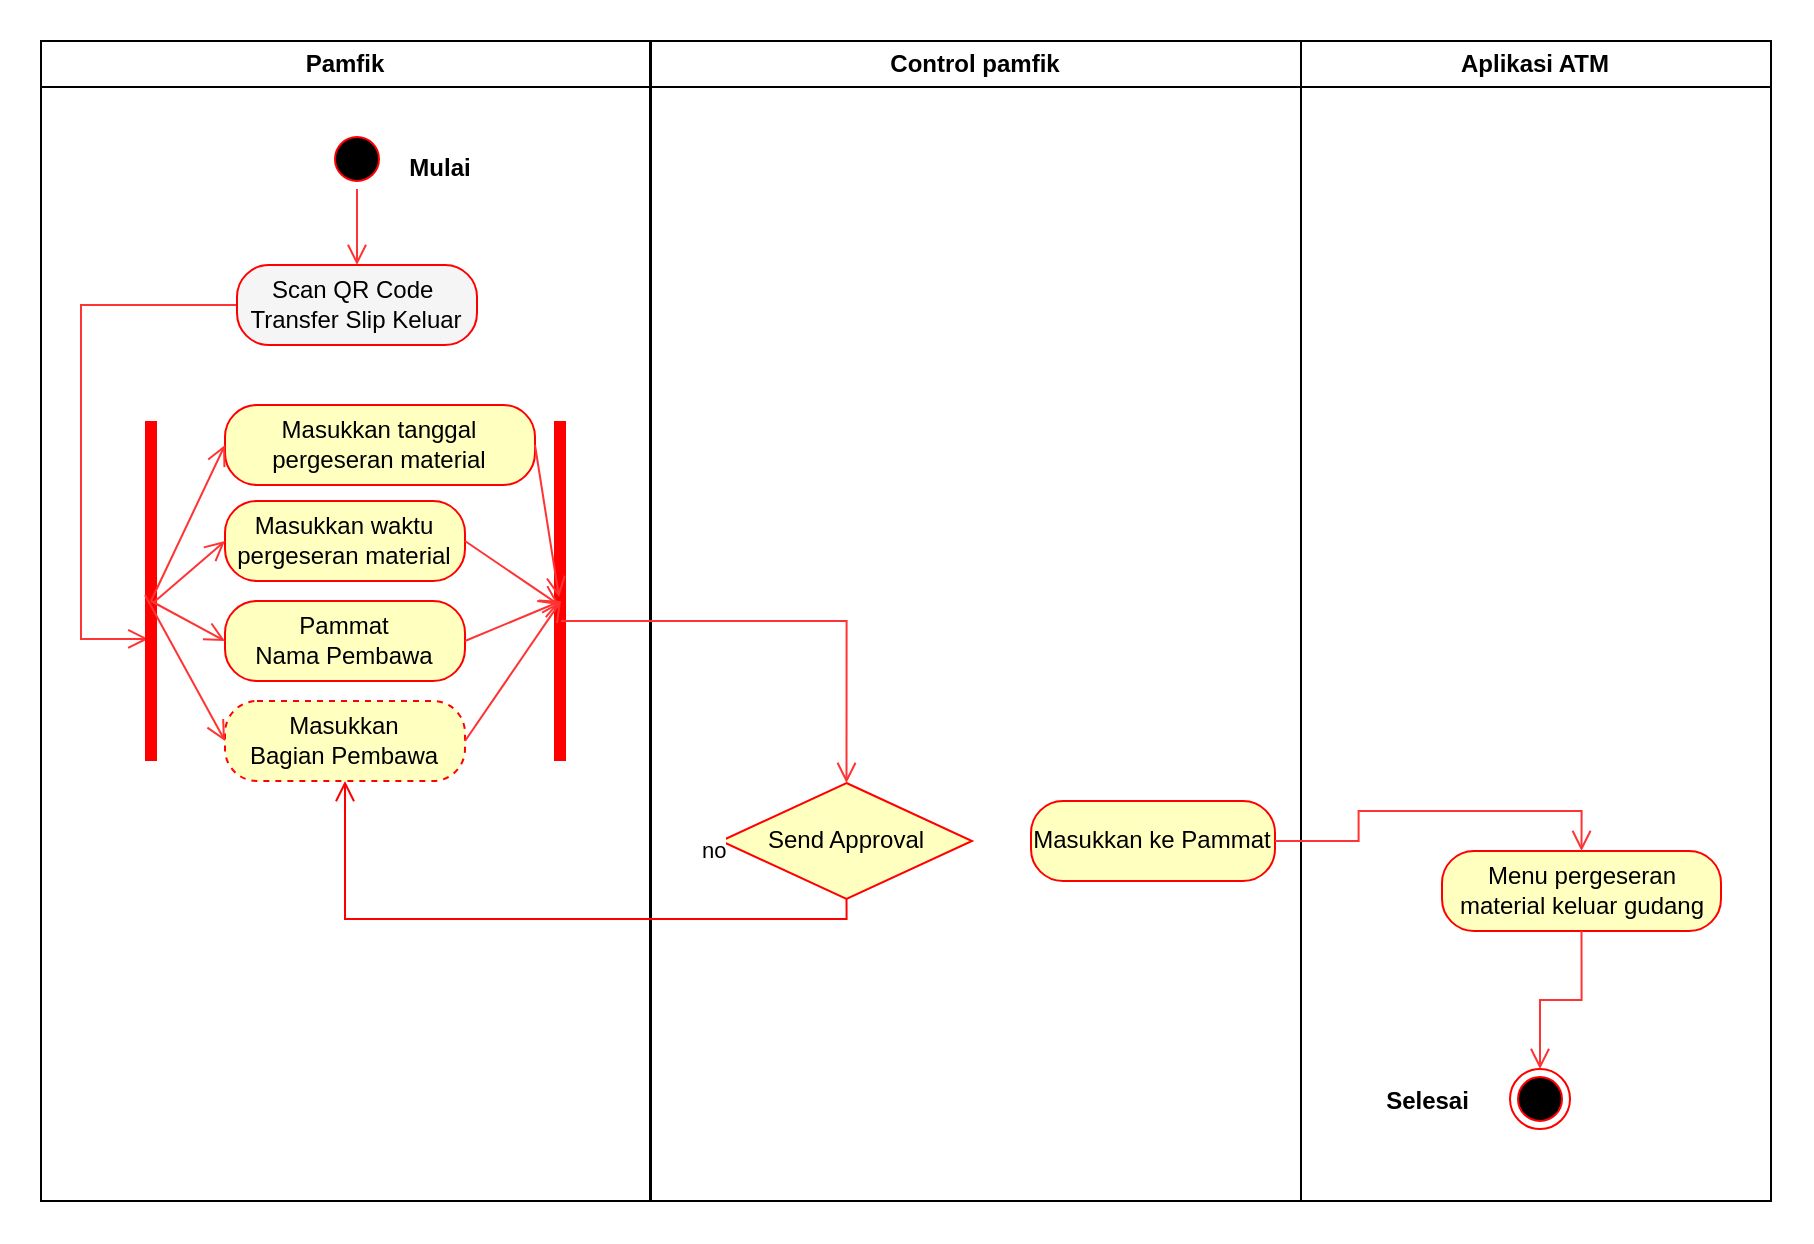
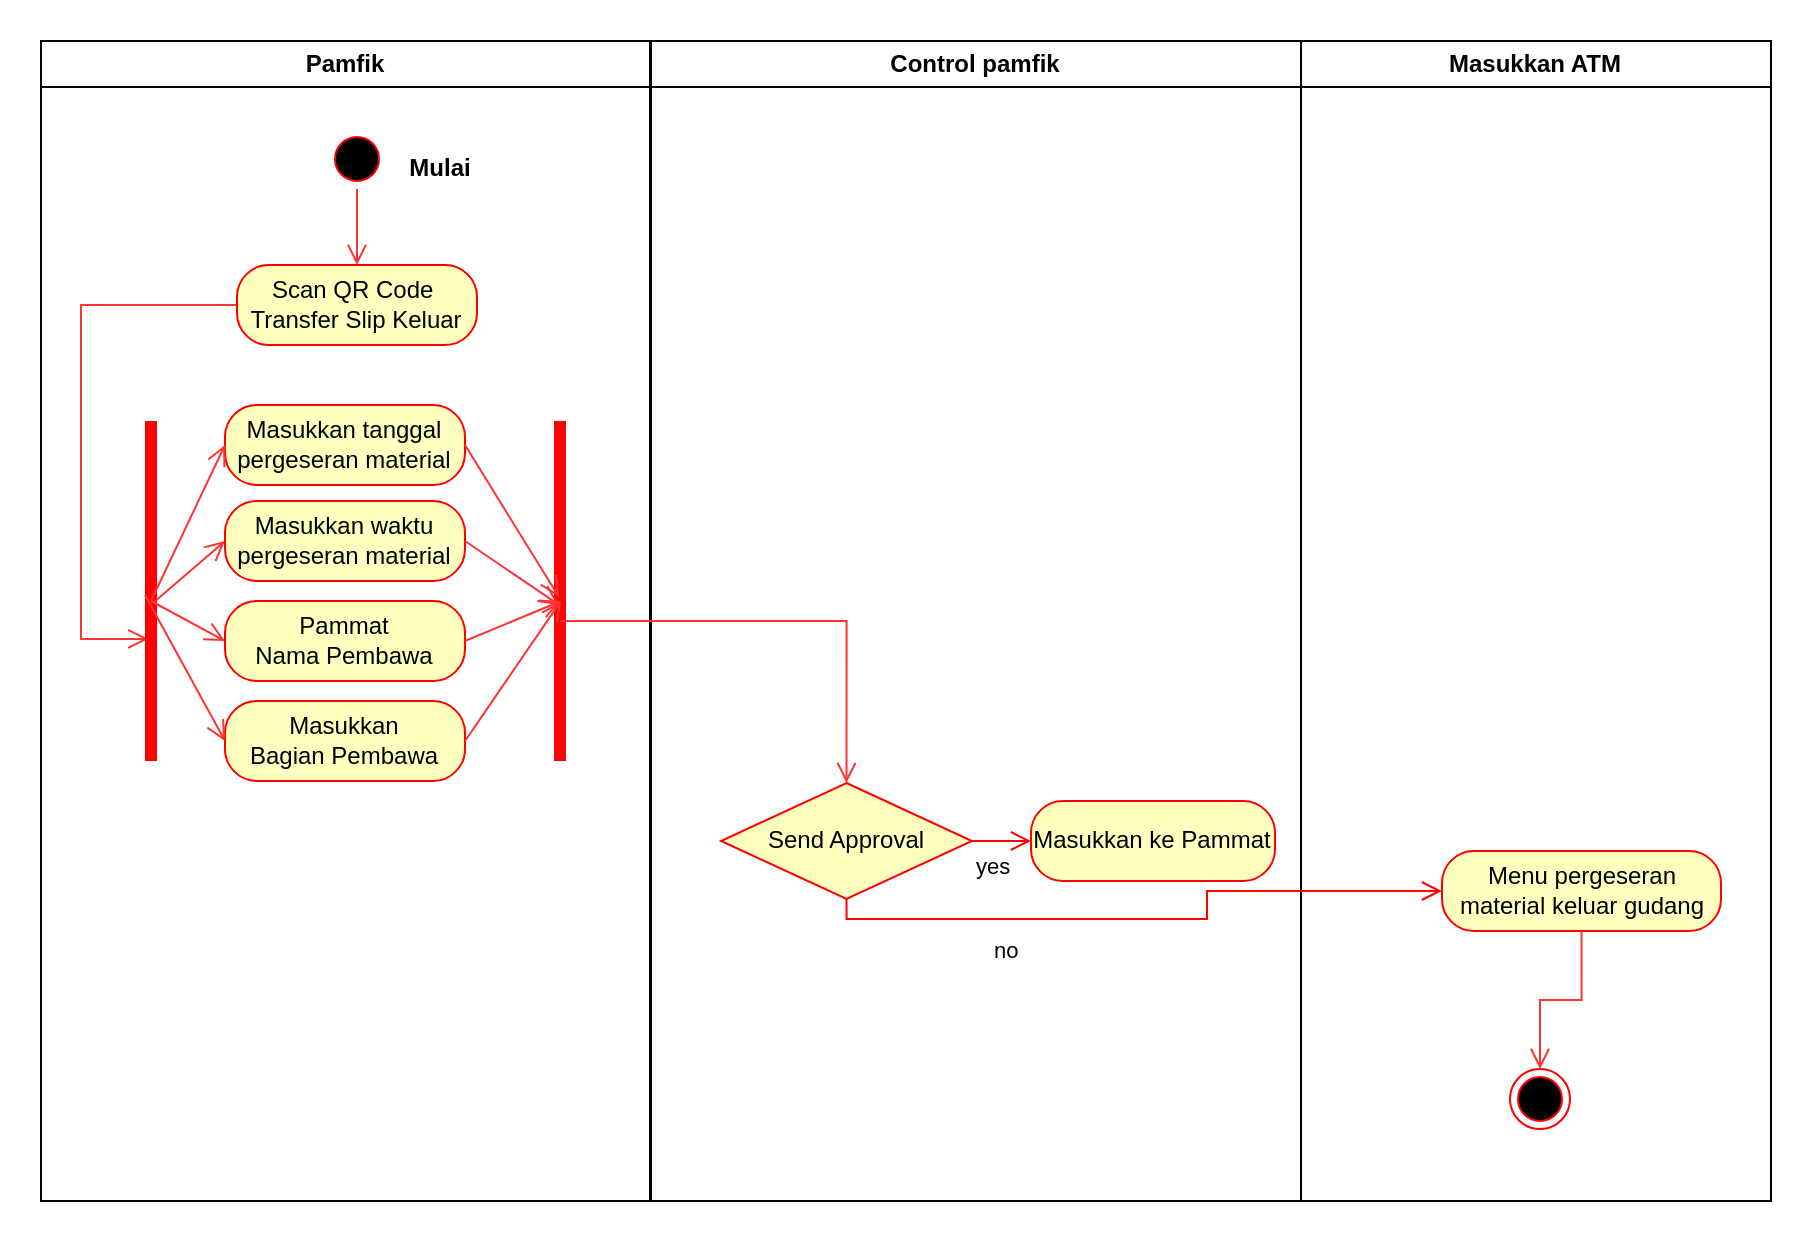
node "Aplikasi ATM": label "Aplikasi ATM" -> "Masukkan ATM"
node "Scan QR Code Transfer Slip Keluar": fillcolor #f5f5f5 -> #ffffc0
node "Masukkan tanggal pergeseran material": size 310x80 -> 240x80
node "Masukkan Bagian Pembawa": style dashed -> solid
edge "Masukkan ke Pammat" -> "Menu pergeseran material keluar gudang": removed
edge "Send Approval" -> "Masukkan ke Pammat": added, label "yes"
edge "Send Approval" -> "Masukkan Bagian Pembawa": now "Send Approval" -> "Menu pergeseran material keluar gudang"
node "Selesai": removed
